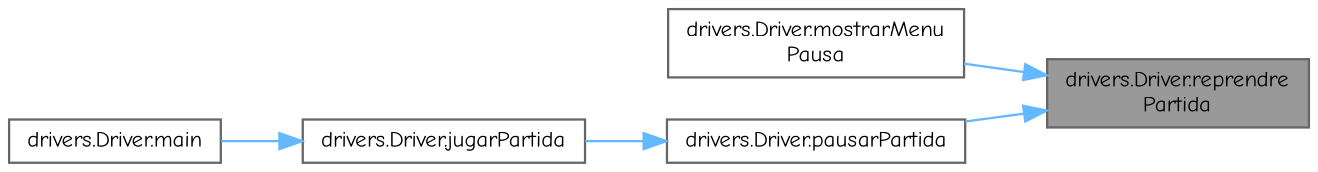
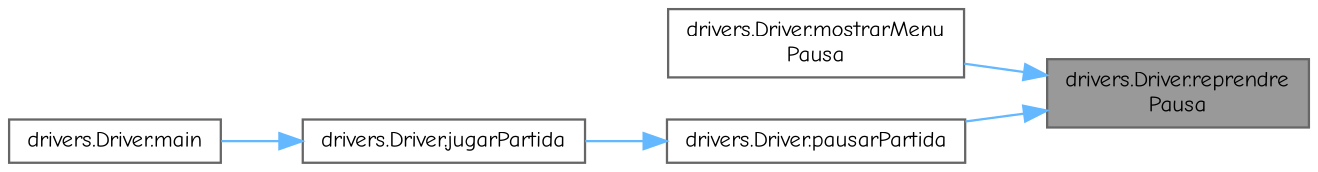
node "drivers.Driver.reprendre Partida": label "drivers.Driver.reprendre Partida" -> "drivers.Driver.reprendre Pausa"
